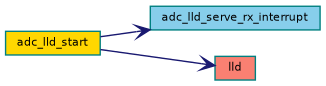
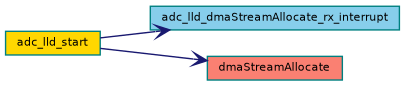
node "adc_lld_serve_rx_interrupt": label "adc_lld_serve_rx_interrupt" -> "adc_lld_dmaStreamAllocate_rx_interrupt"
node "lld": label "lld" -> "dmaStreamAllocate"
